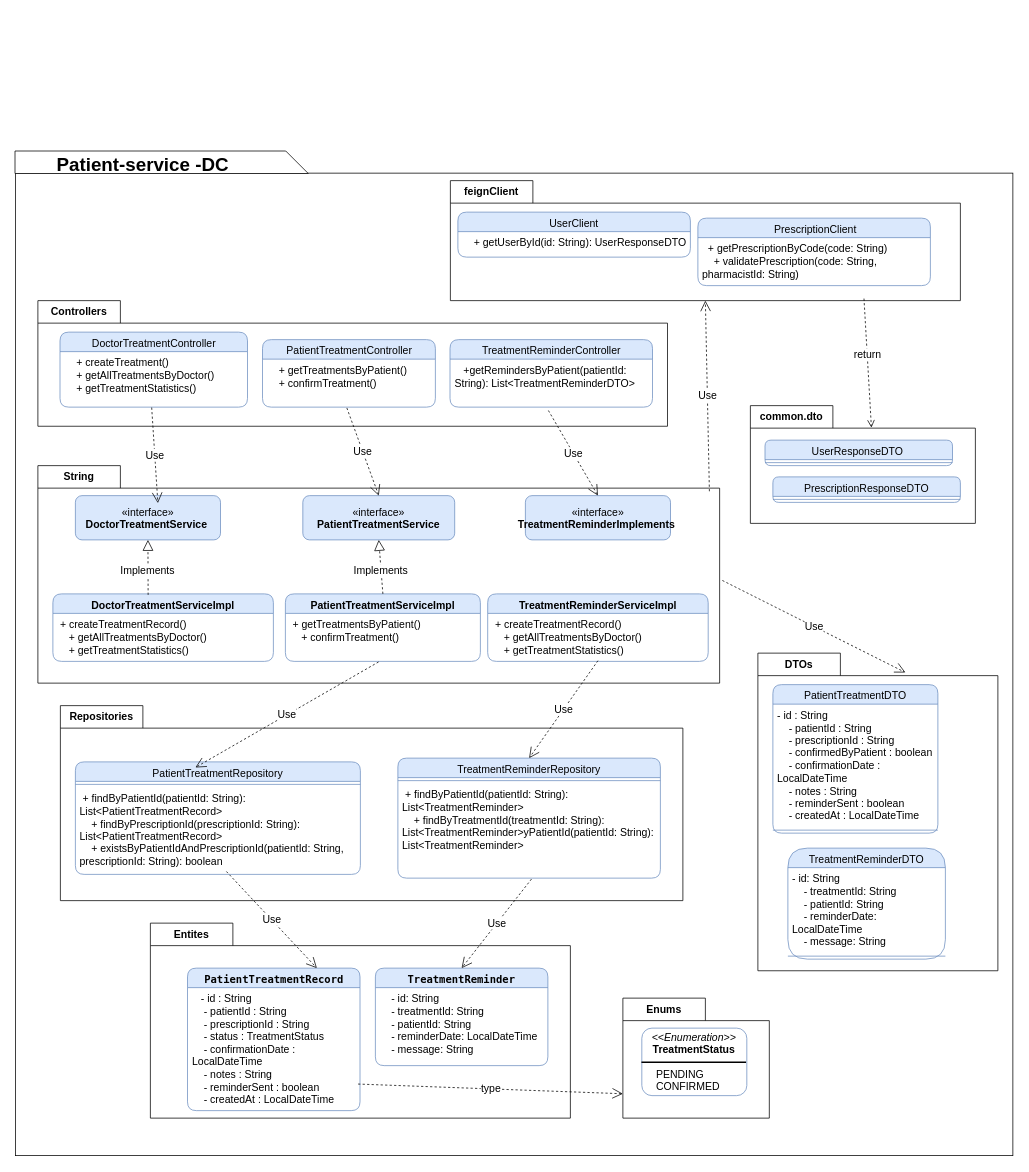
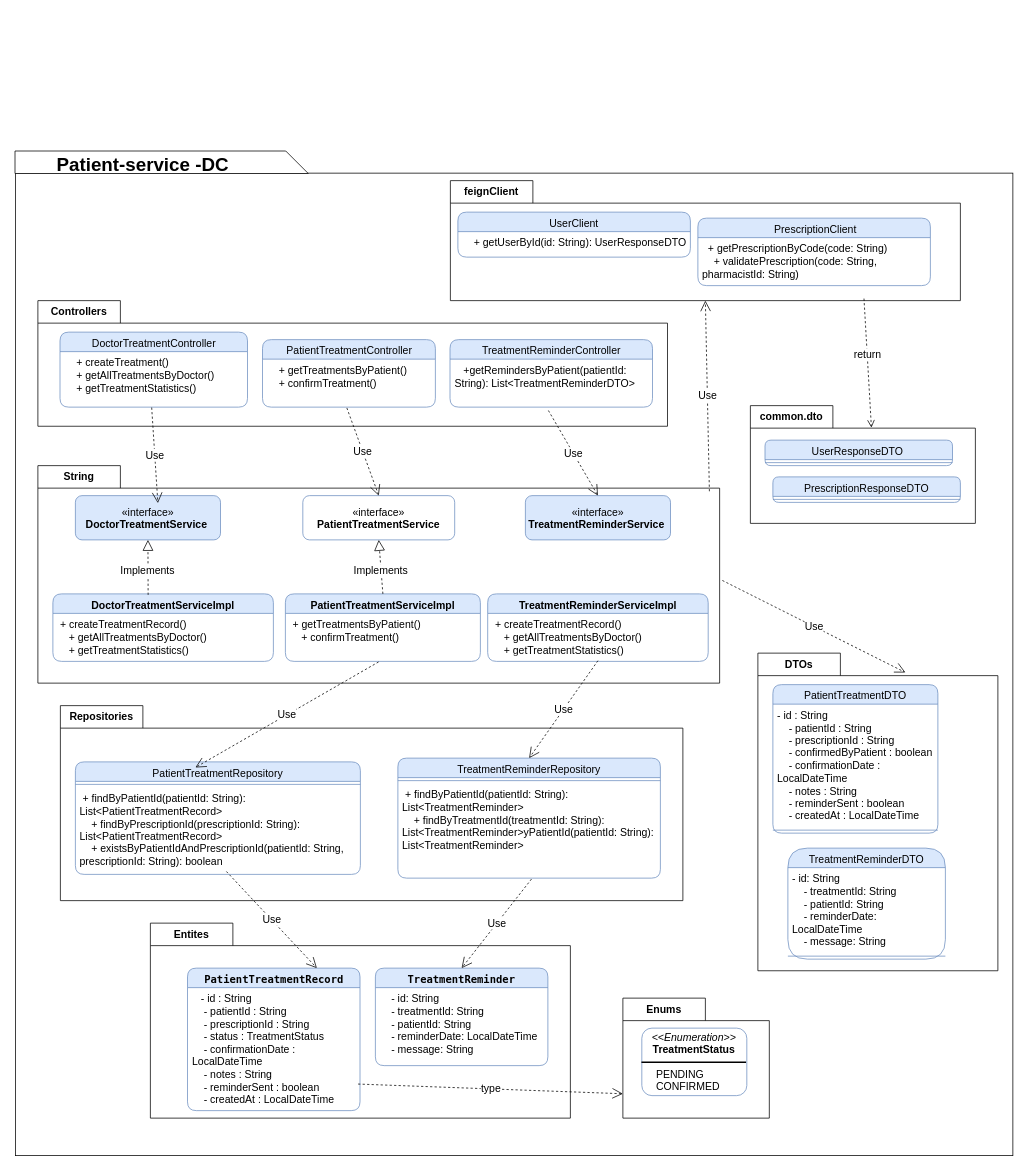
node "«interface» PatientTreatmentService": fillcolor #dae8fc -> #ffffff
node "«interface» TreatmentReminderImplements": label "«interface» TreatmentReminderImplements" -> "«interface» TreatmentReminderService"
